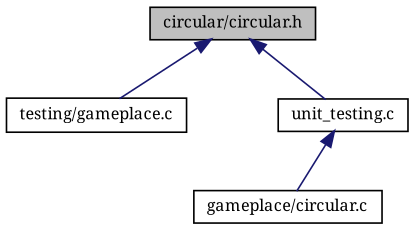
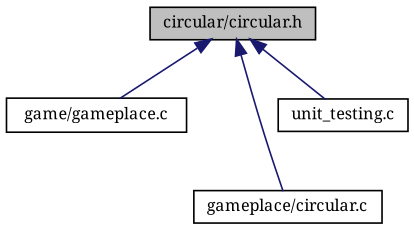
node "testing/gameplace.c": label "testing/gameplace.c" -> "game/gameplace.c"
edge "gameplace/circular.c" -> "unit_testing.c": now "gameplace/circular.c" -> "circular/circular.h"
